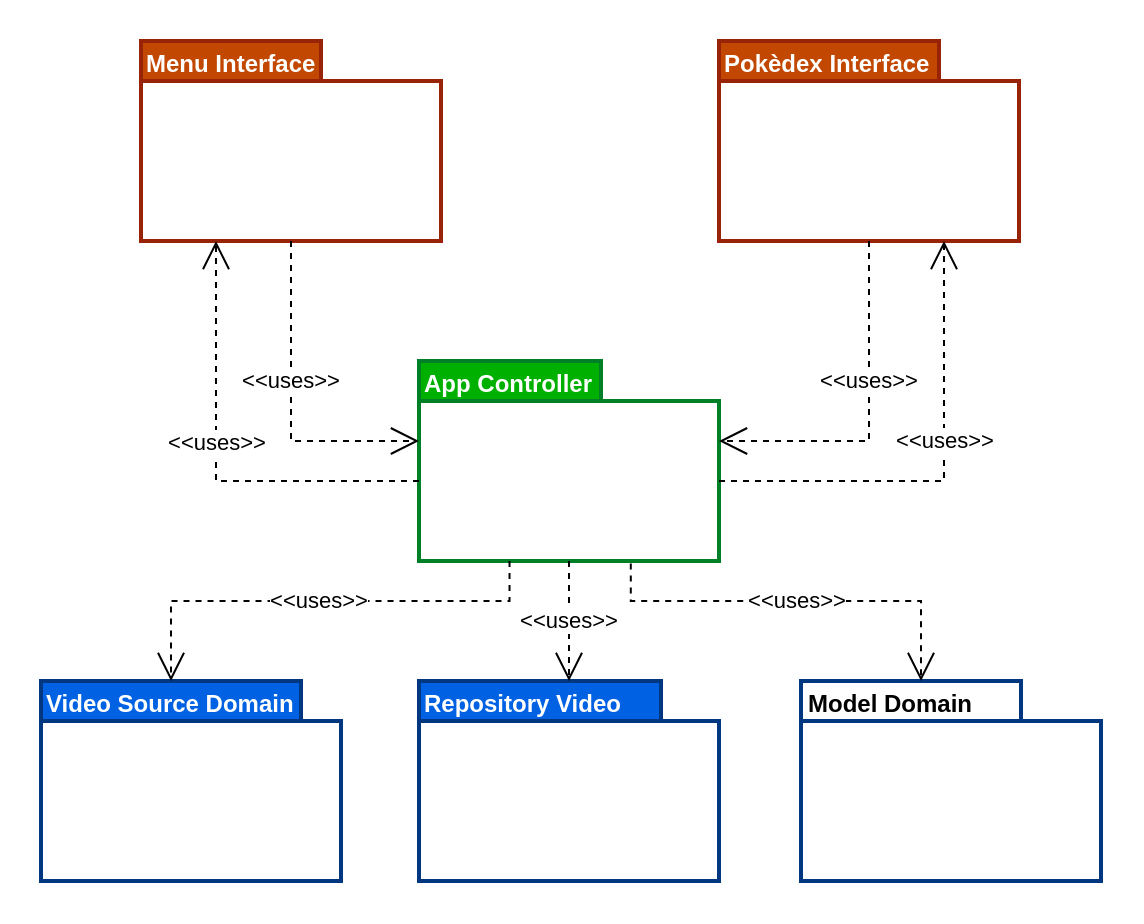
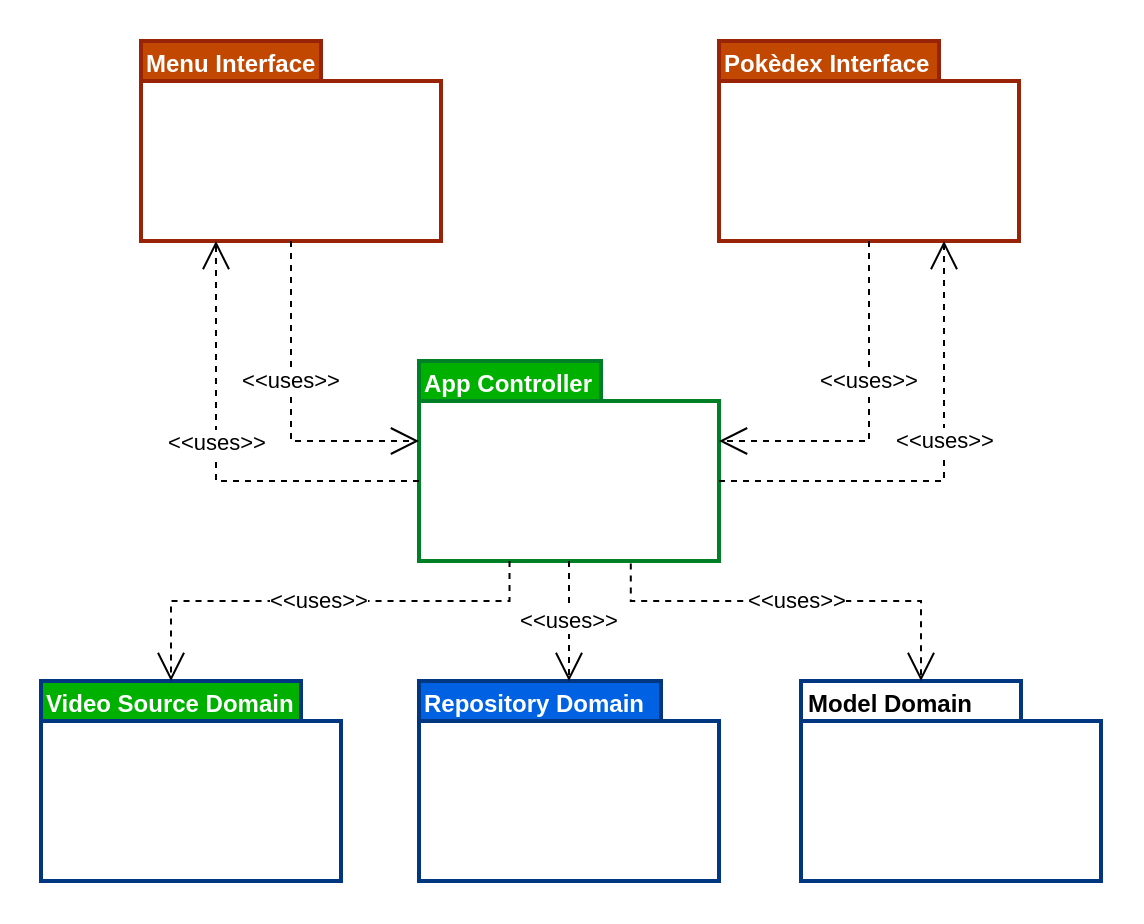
node "Video Source Domain": fillcolor #0062e3 -> #00b000
node "Repository Video": label "Repository Video" -> "Repository Domain"
